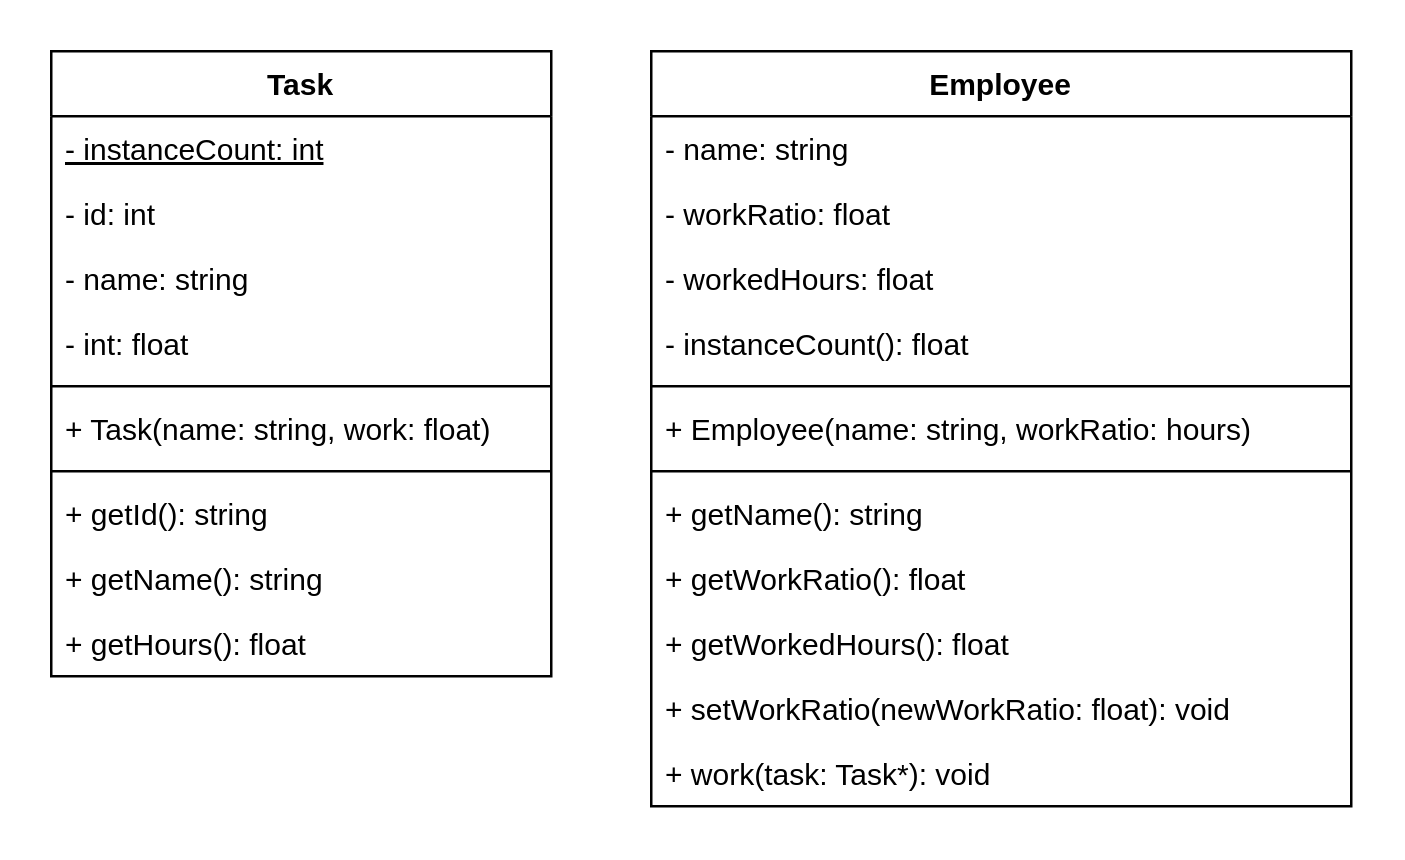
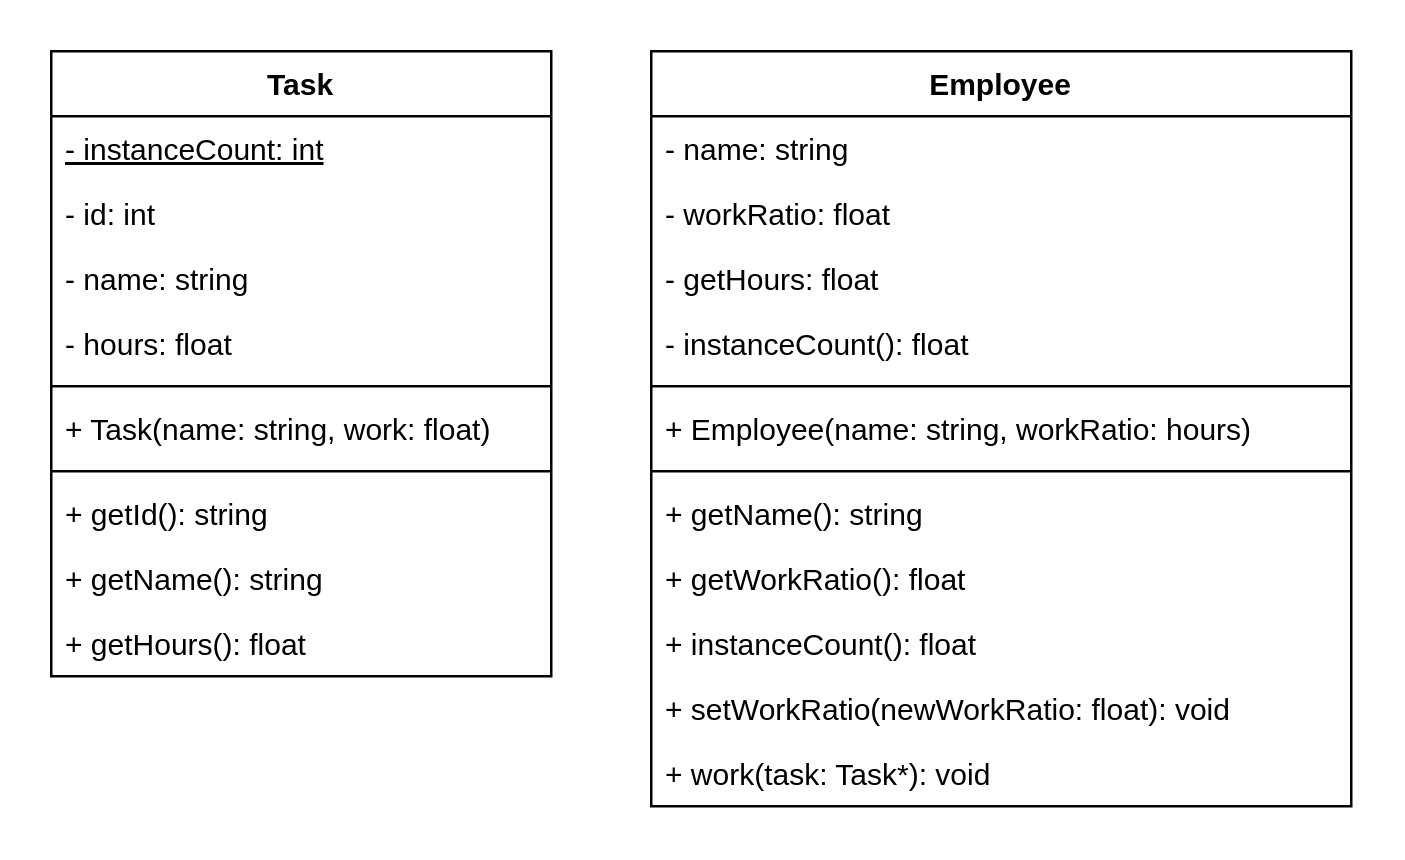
node "- workedHours: float": label "- workedHours: float" -> "- getHours: float"
node "- int: float": label "- int: float" -> "- hours: float"
node "+ getWorkedHours(): float": label "+ getWorkedHours(): float" -> "+ instanceCount(): float"
